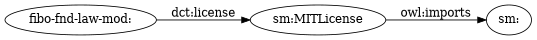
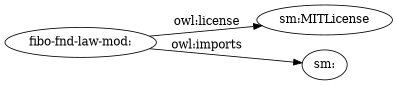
edge "fibo-fnd-law-mod:" -> "sm:MITLicense": label "dct:license" -> "owl:license"
edge "sm:MITLicense" -> "sm:": now "fibo-fnd-law-mod:" -> "sm:"
